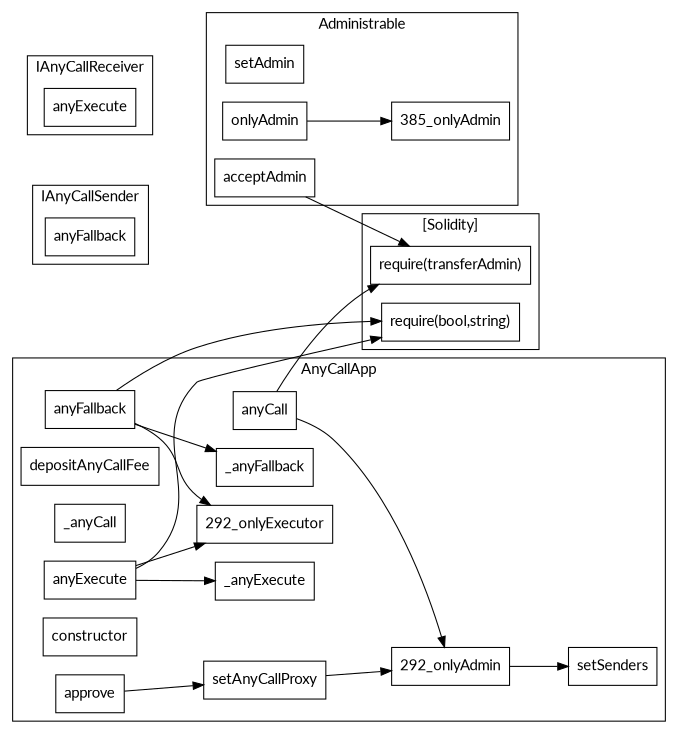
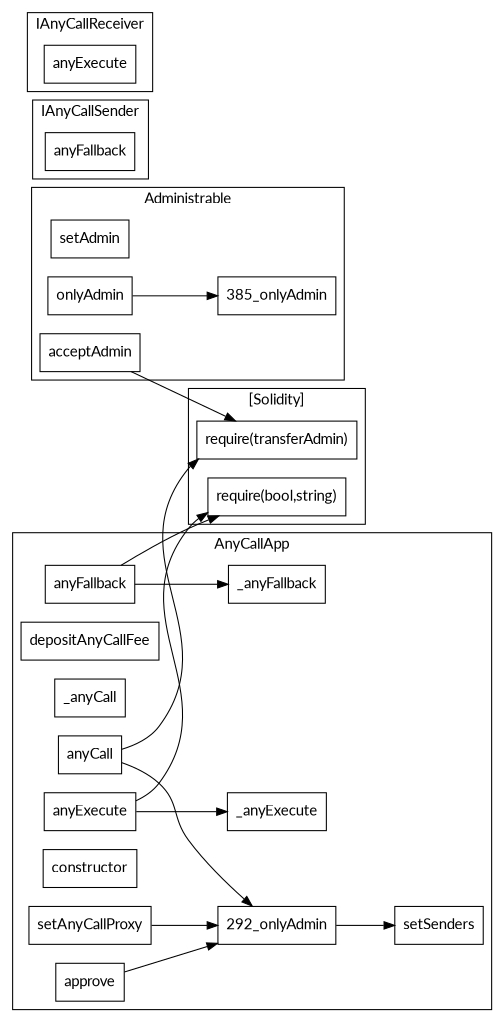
node "292_onlyExecutor": removed
edge "approve" -> "setAnyCallProxy": now "approve" -> "292_onlyAdmin"
